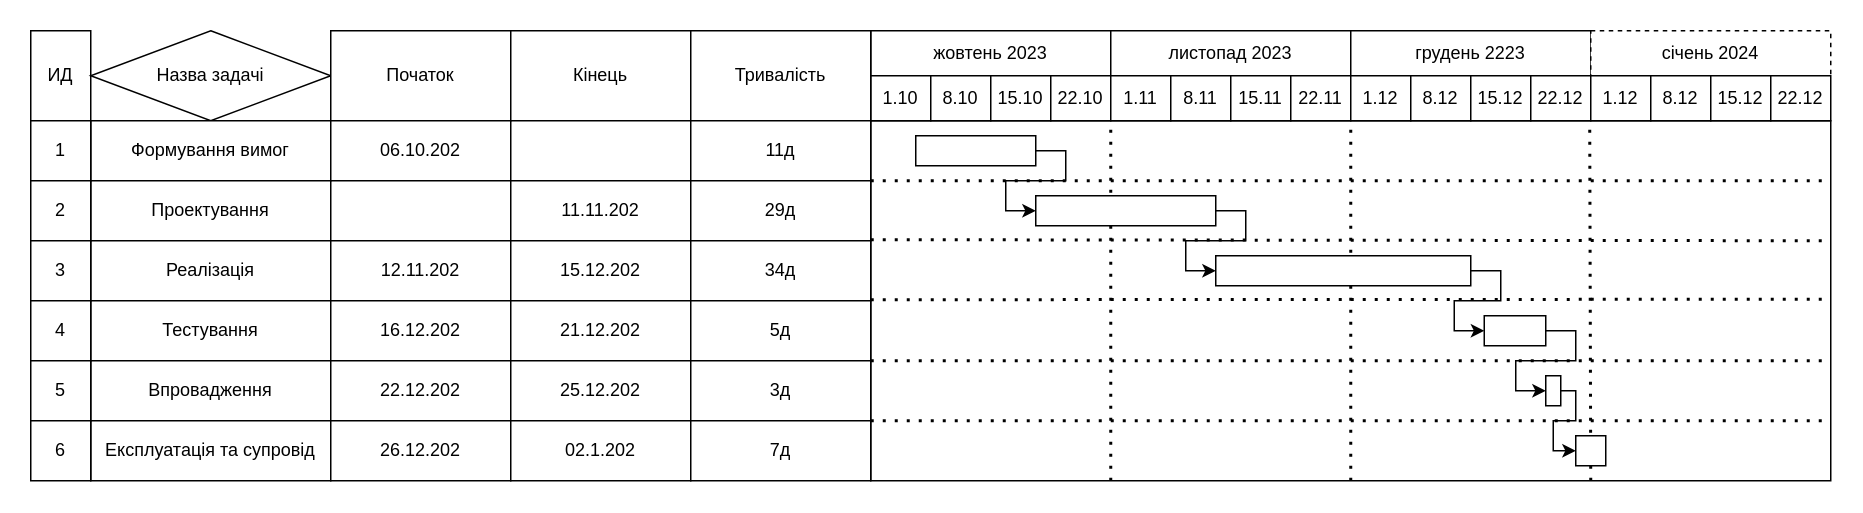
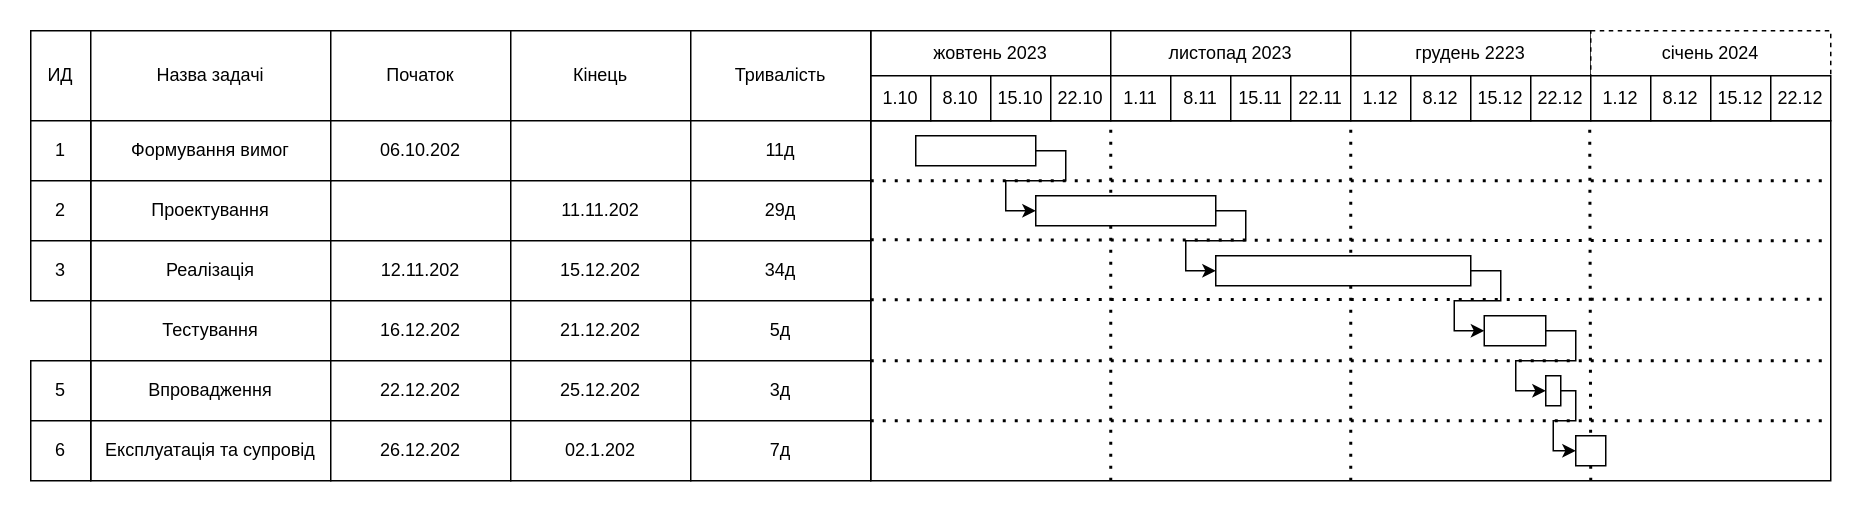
node "Назва задачі": shape diamond -> rectangle
node "4": removed
